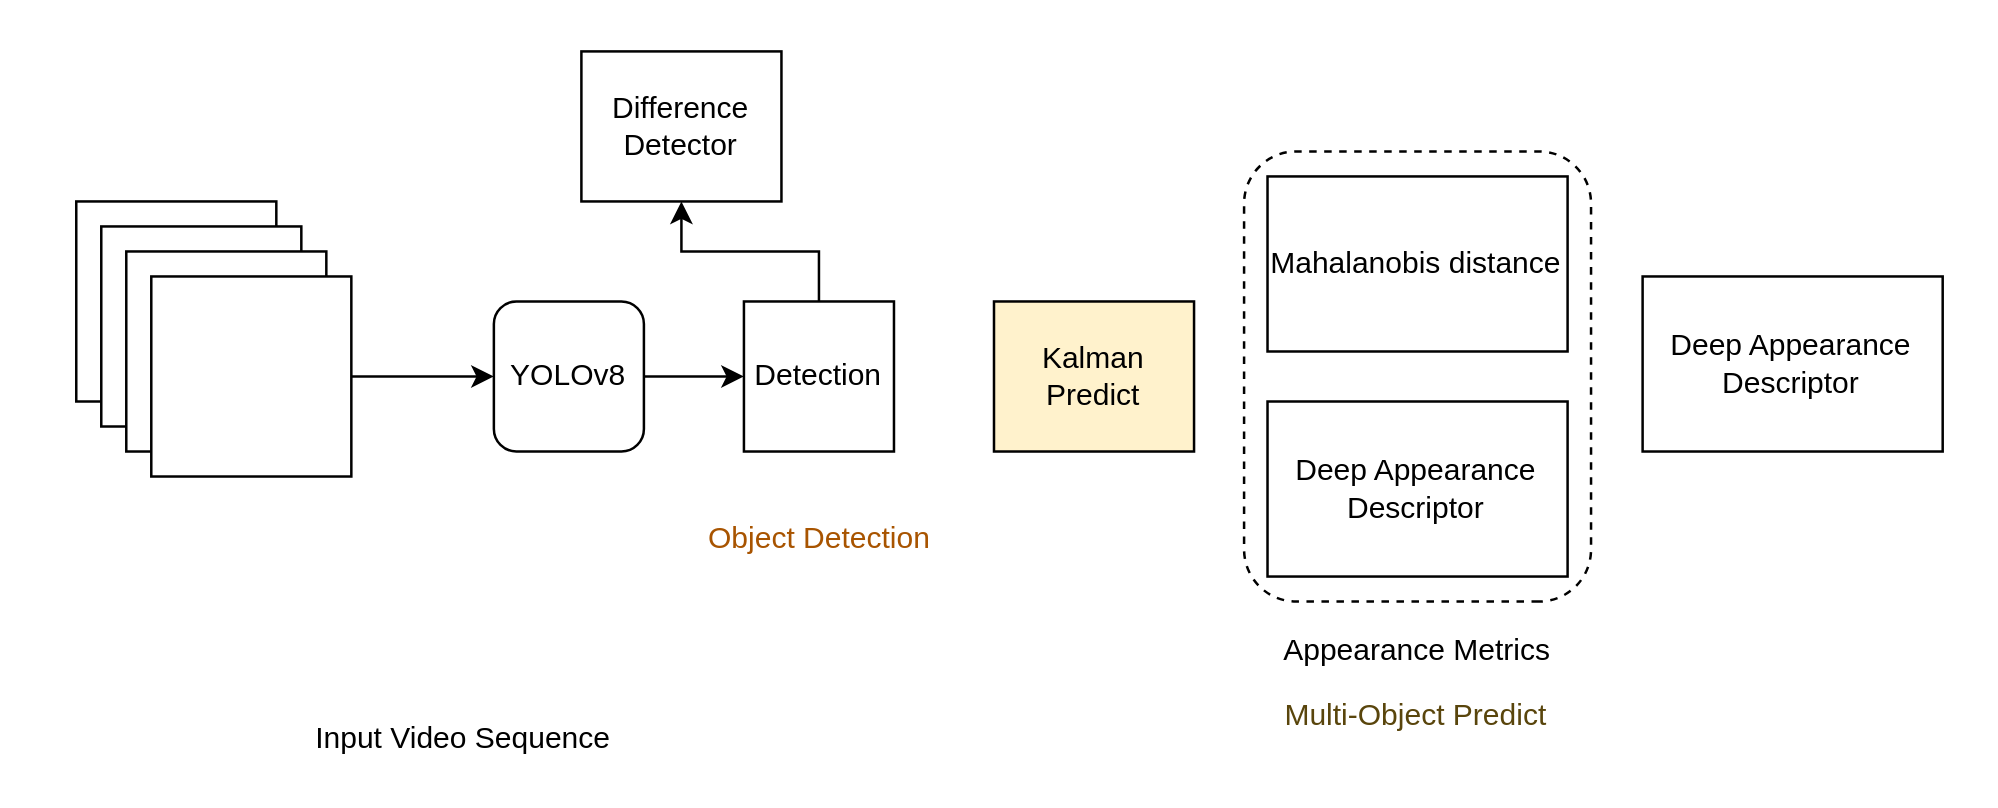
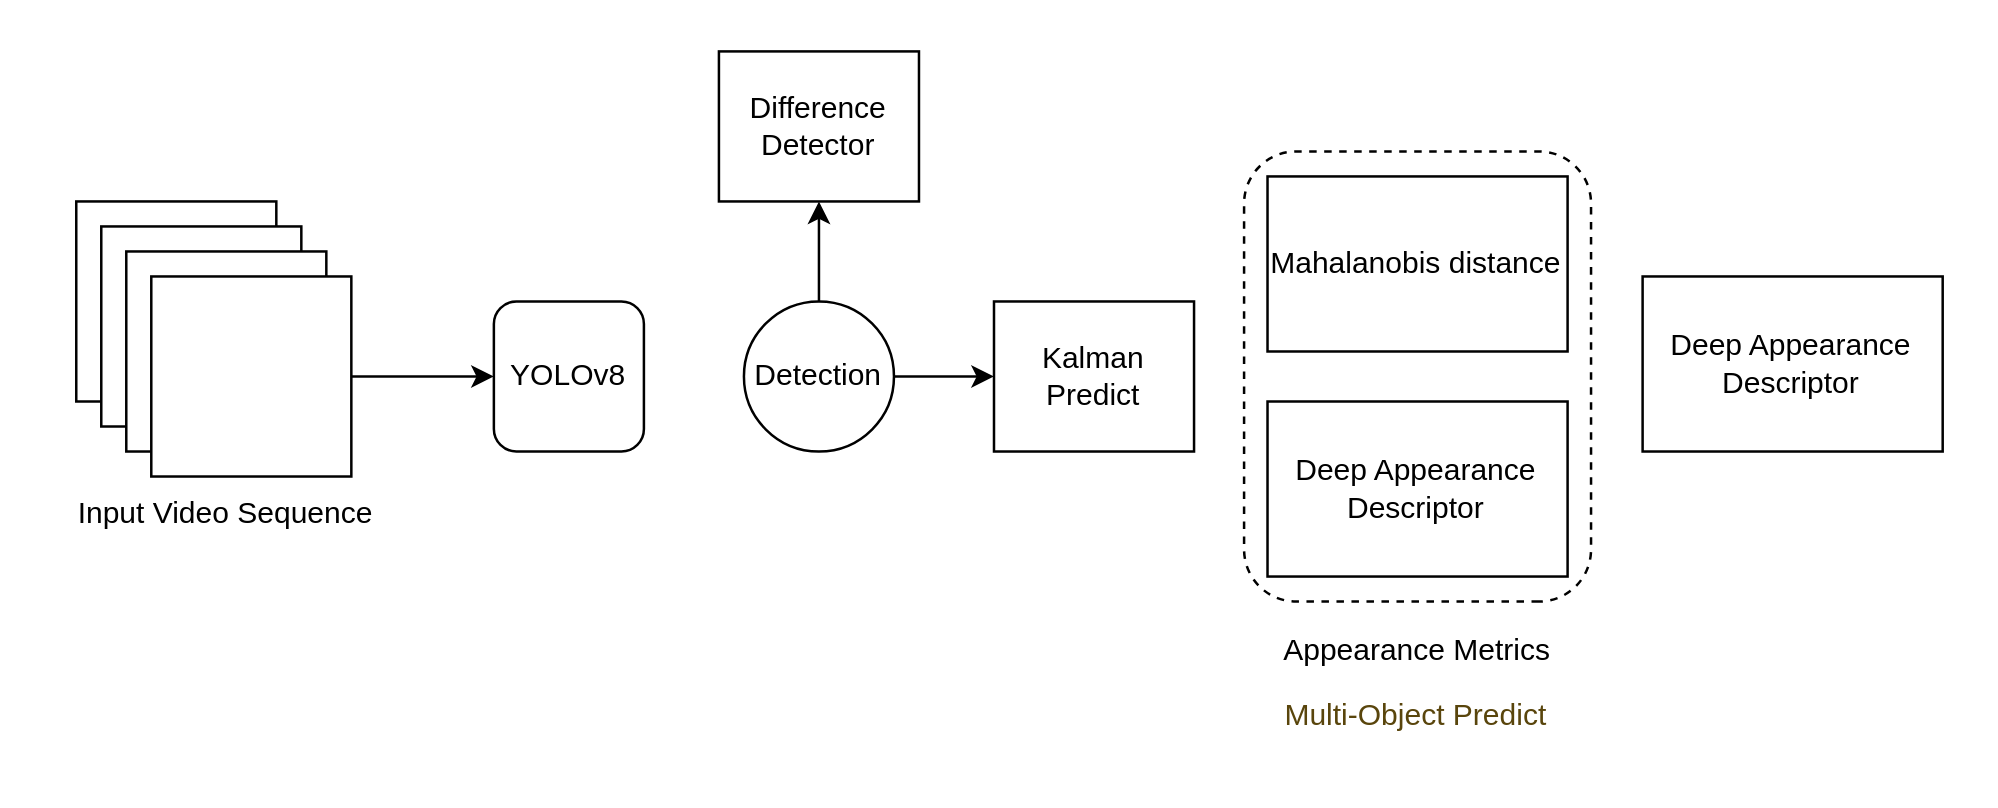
node "Difference Detector": moved (681, 126) -> (819, 126)
edge "YOLOv8" -> "Detection": removed
node "Detection": shape rectangle -> ellipse
edge "Detection" -> "Kalman Predict": added
node "Kalman Predict": fillcolor #fff2cc -> #ffffff
node "Object Detection": removed
node "Input Video Sequence": moved (464, 739) -> (226, 514)
